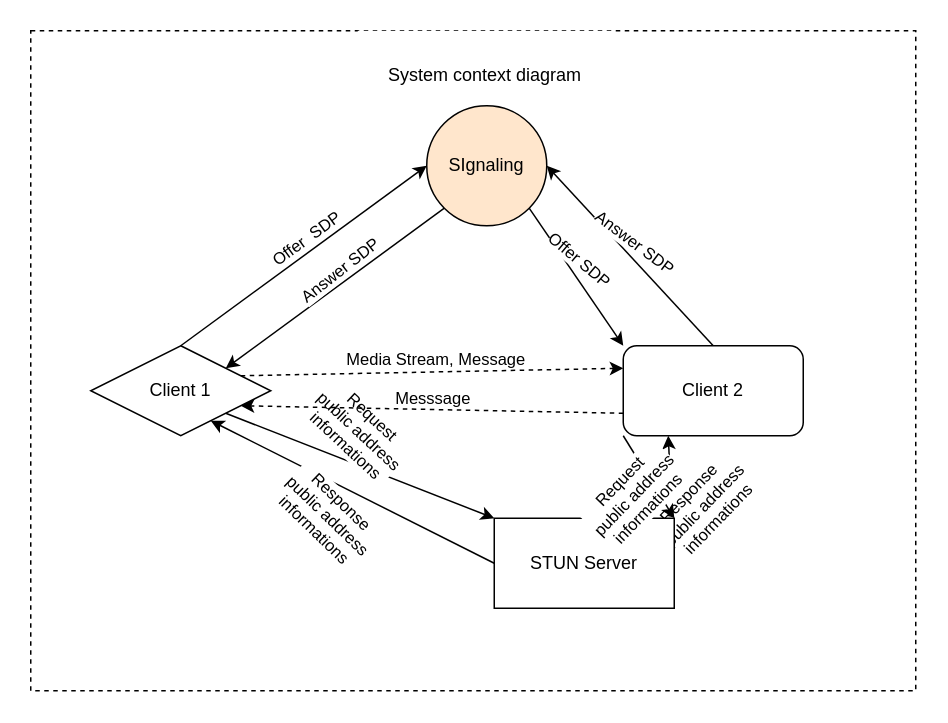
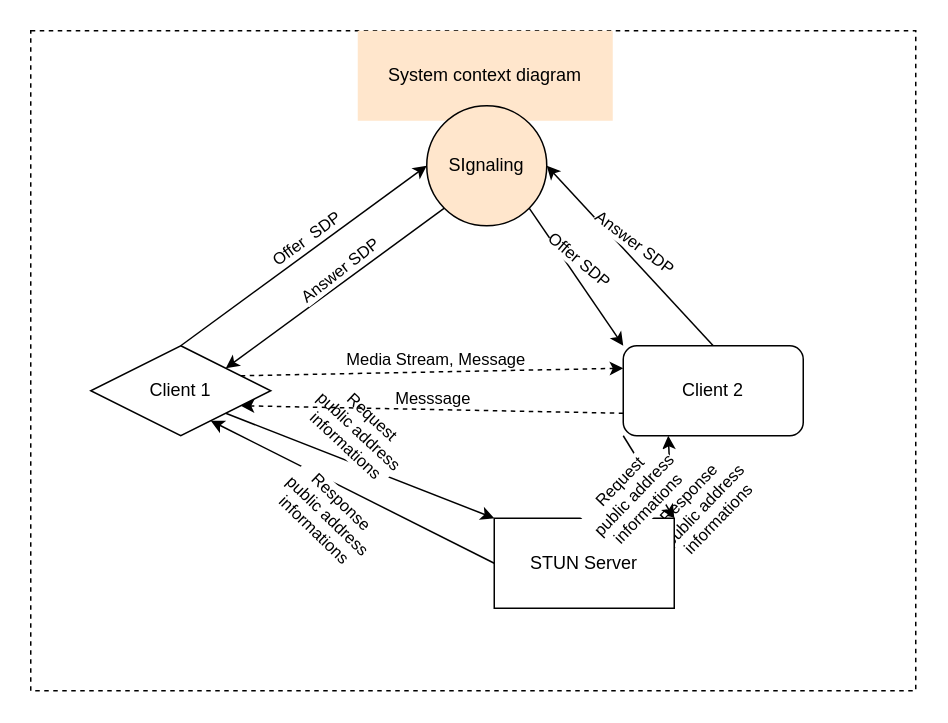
node "System context diagram": fillcolor #ffffff -> #ffe6cc
